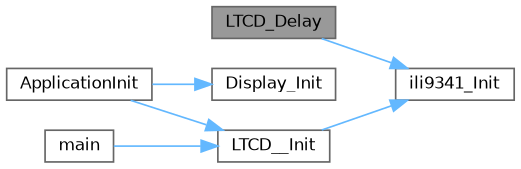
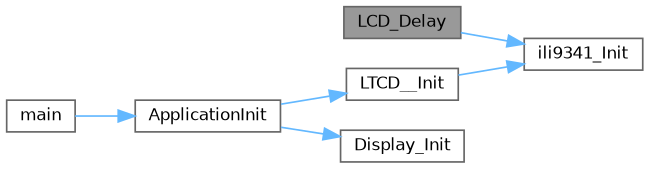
node "LTCD_Delay": label "LTCD_Delay" -> "LCD_Delay"
edge "main" -> "LTCD__Init": now "main" -> "ApplicationInit"
